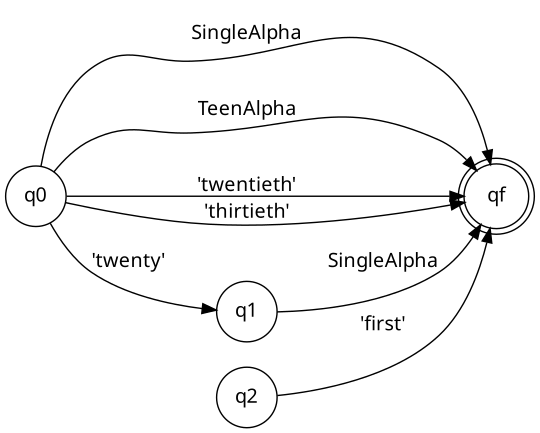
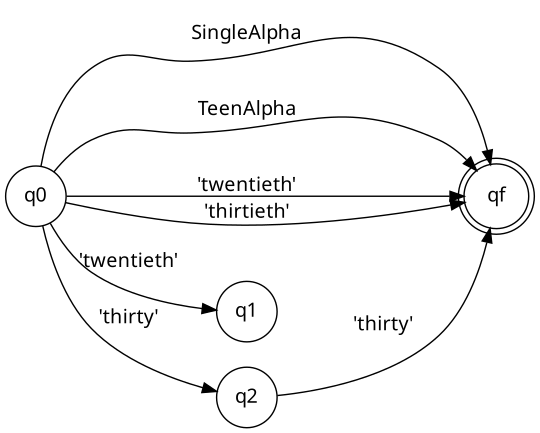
edge "q0" -> "q1": label "'twenty'" -> "'twentieth'"
edge "q1" -> "qf": removed, label "SingleAlpha"
edge "q2" -> "qf": label "'first'" -> "'thirty'"
edge "q0" -> "q2": added, label "'thirty'"
